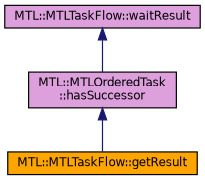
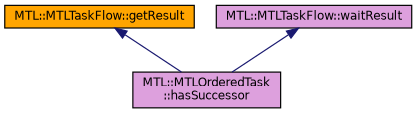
edge "MTL::MTLTaskFlow::getResult" -> "MTL::MTLOrderedTask ::hasSuccessor": reversed
